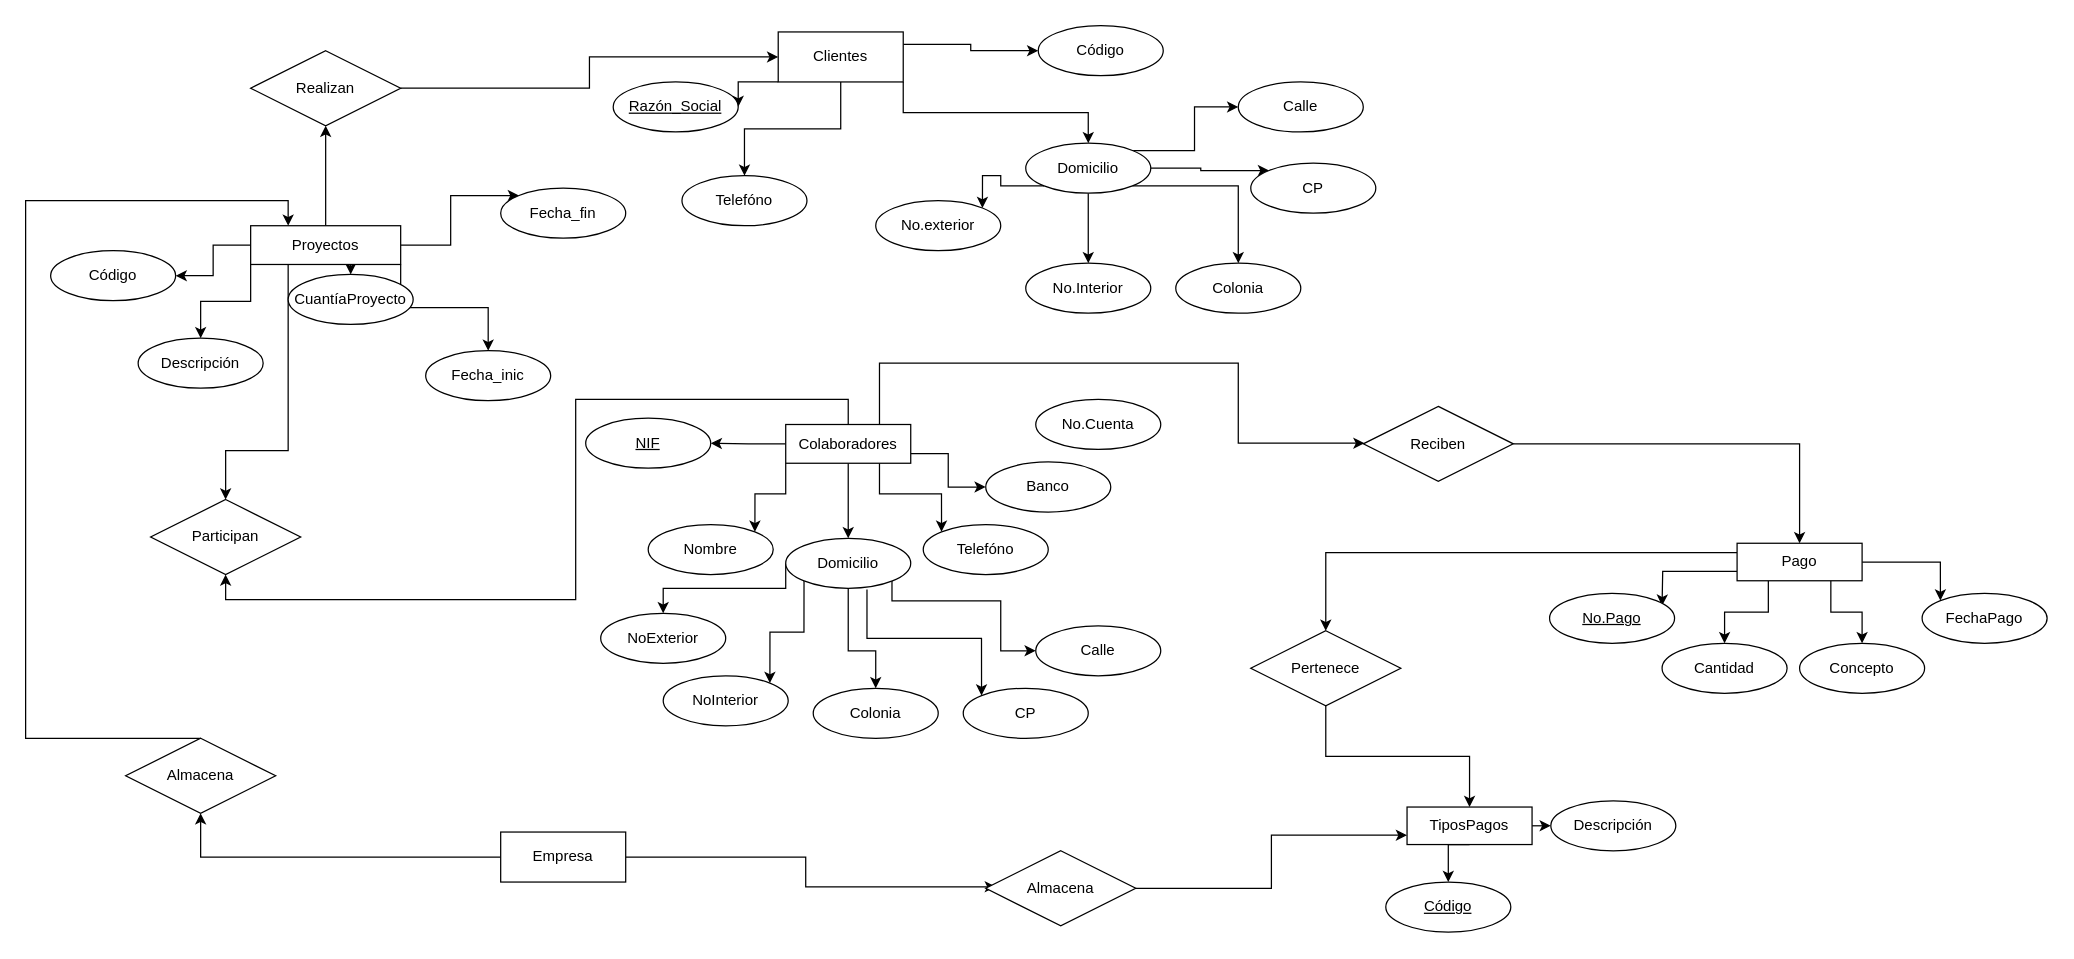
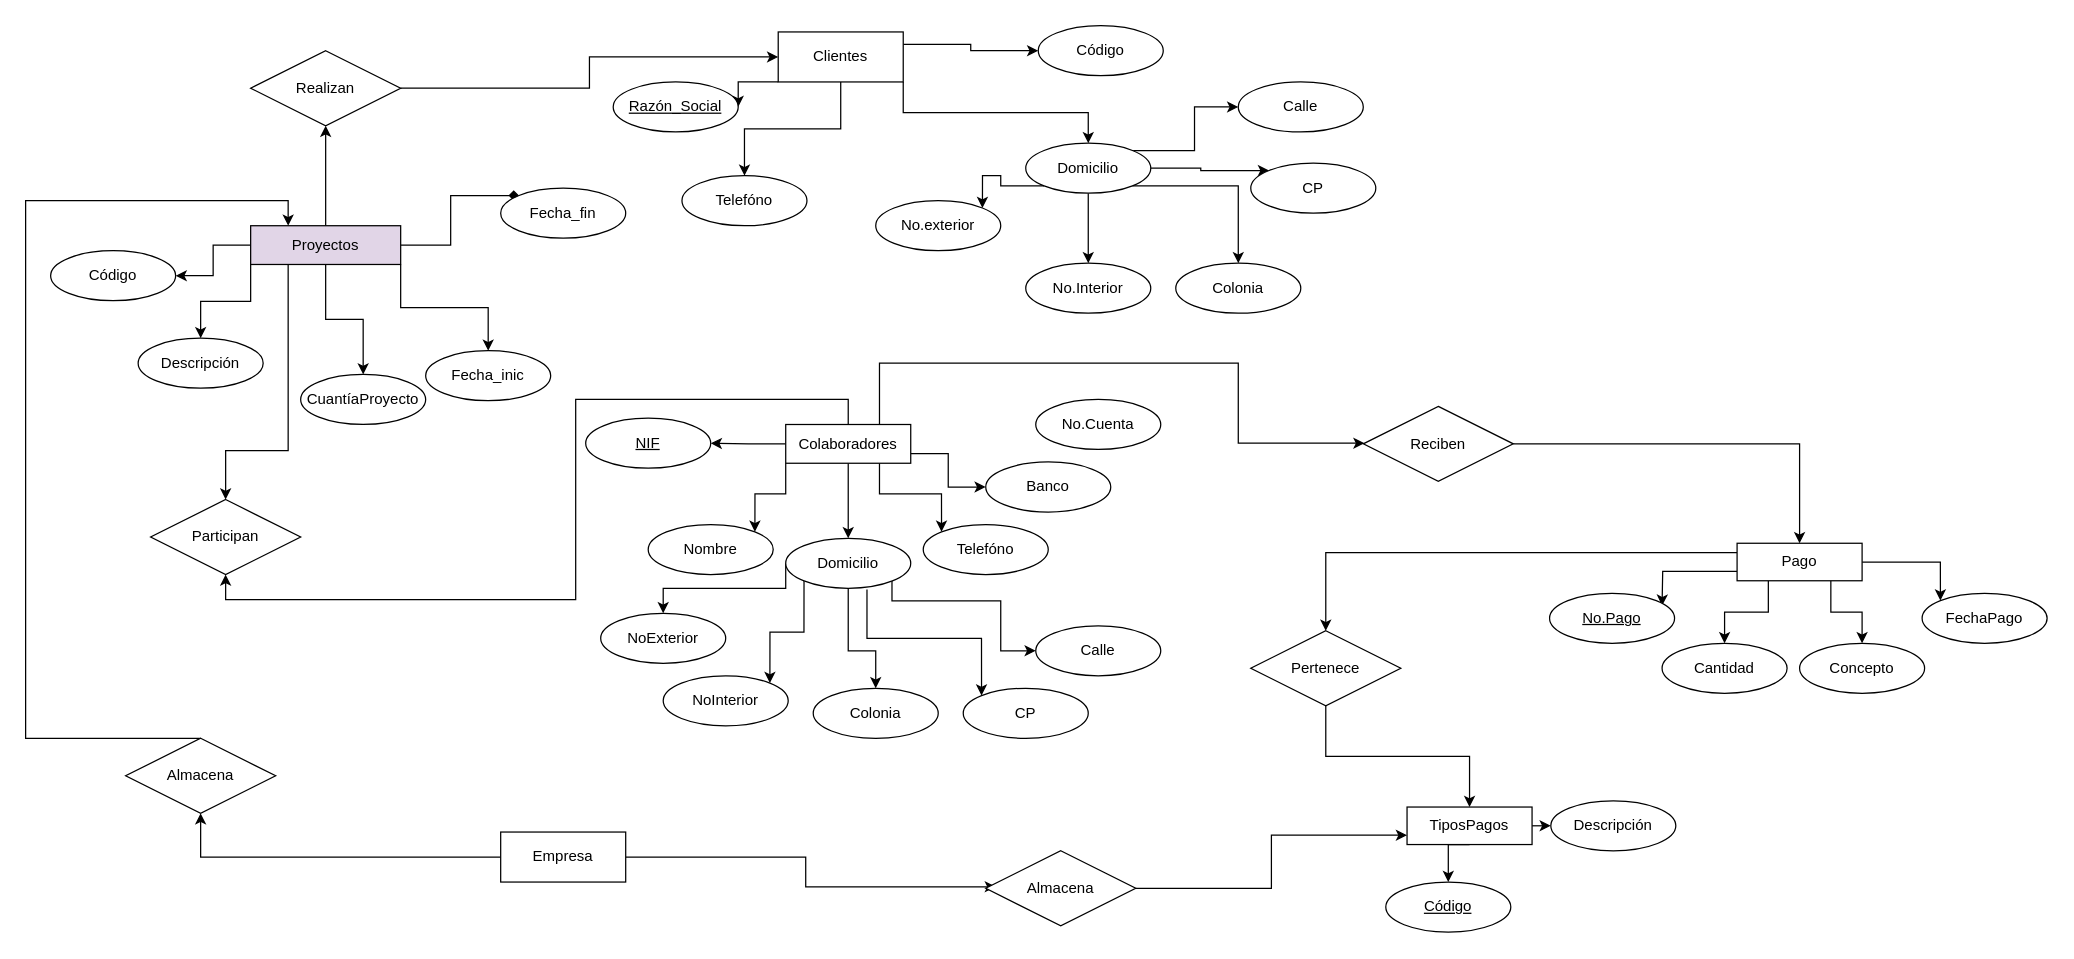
edge "Proyectos" -> "Fecha_fin": arrowhead classic -> diamond
node "Proyectos": fillcolor #ffffff -> #e1d5e7
node "CuantíaProyecto": moved (351, 299) -> (363, 399)
